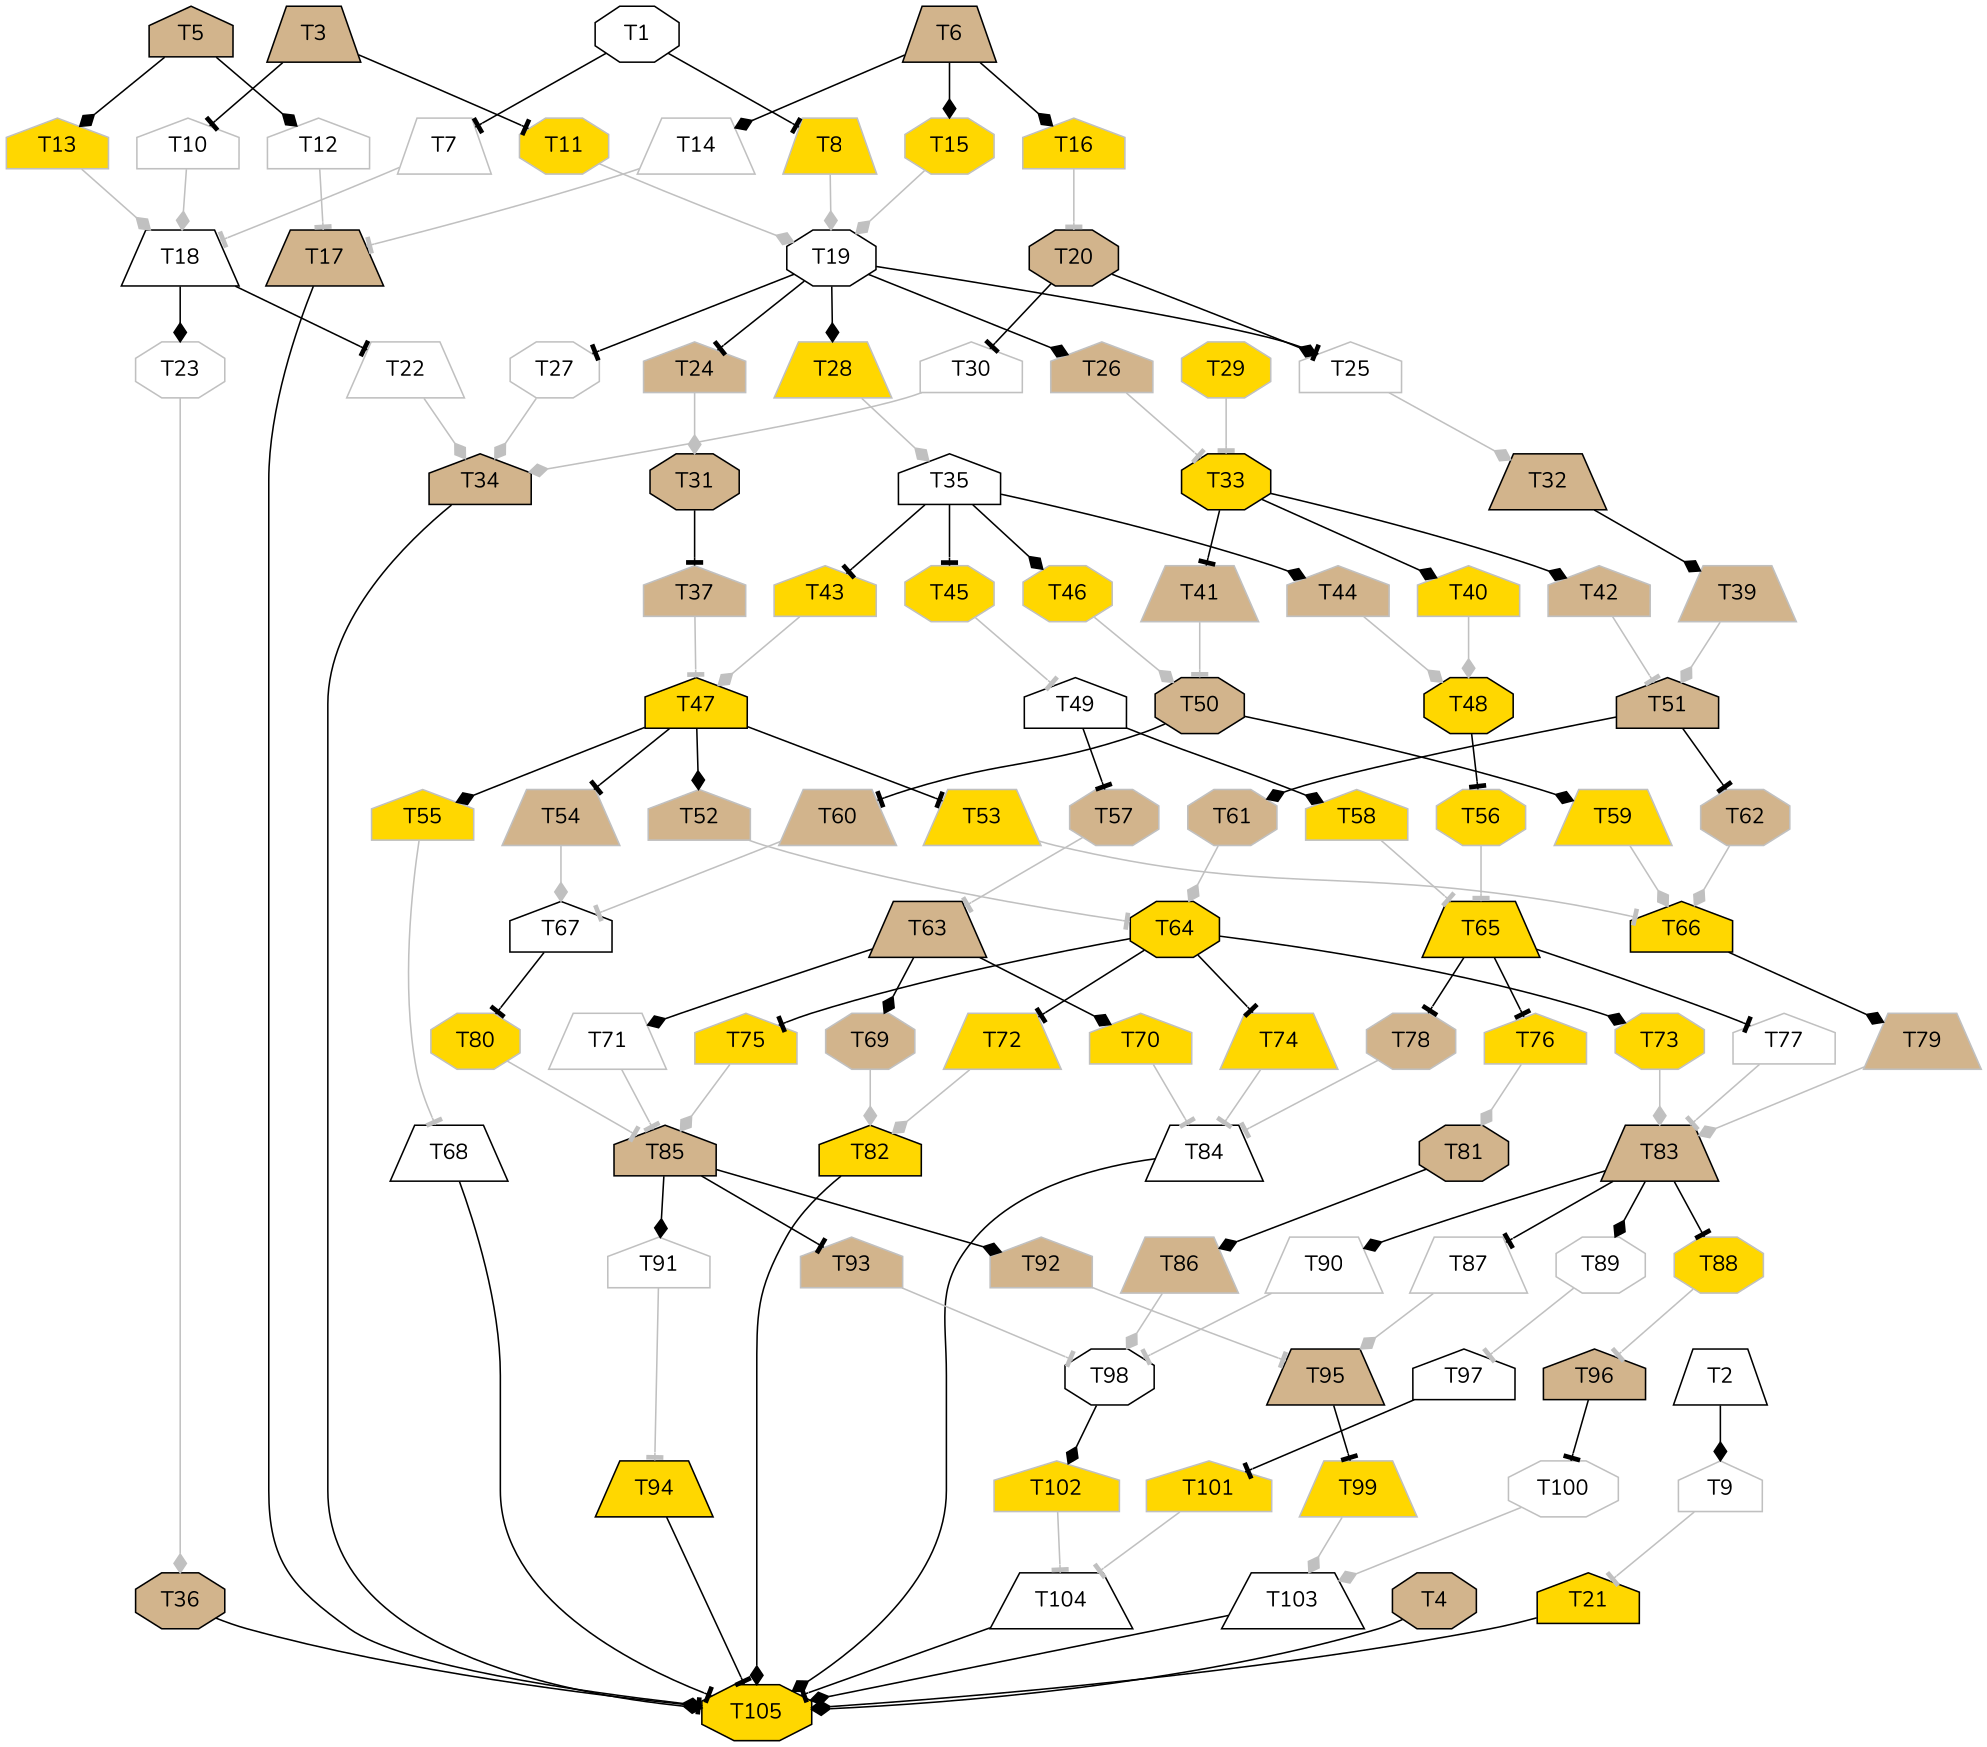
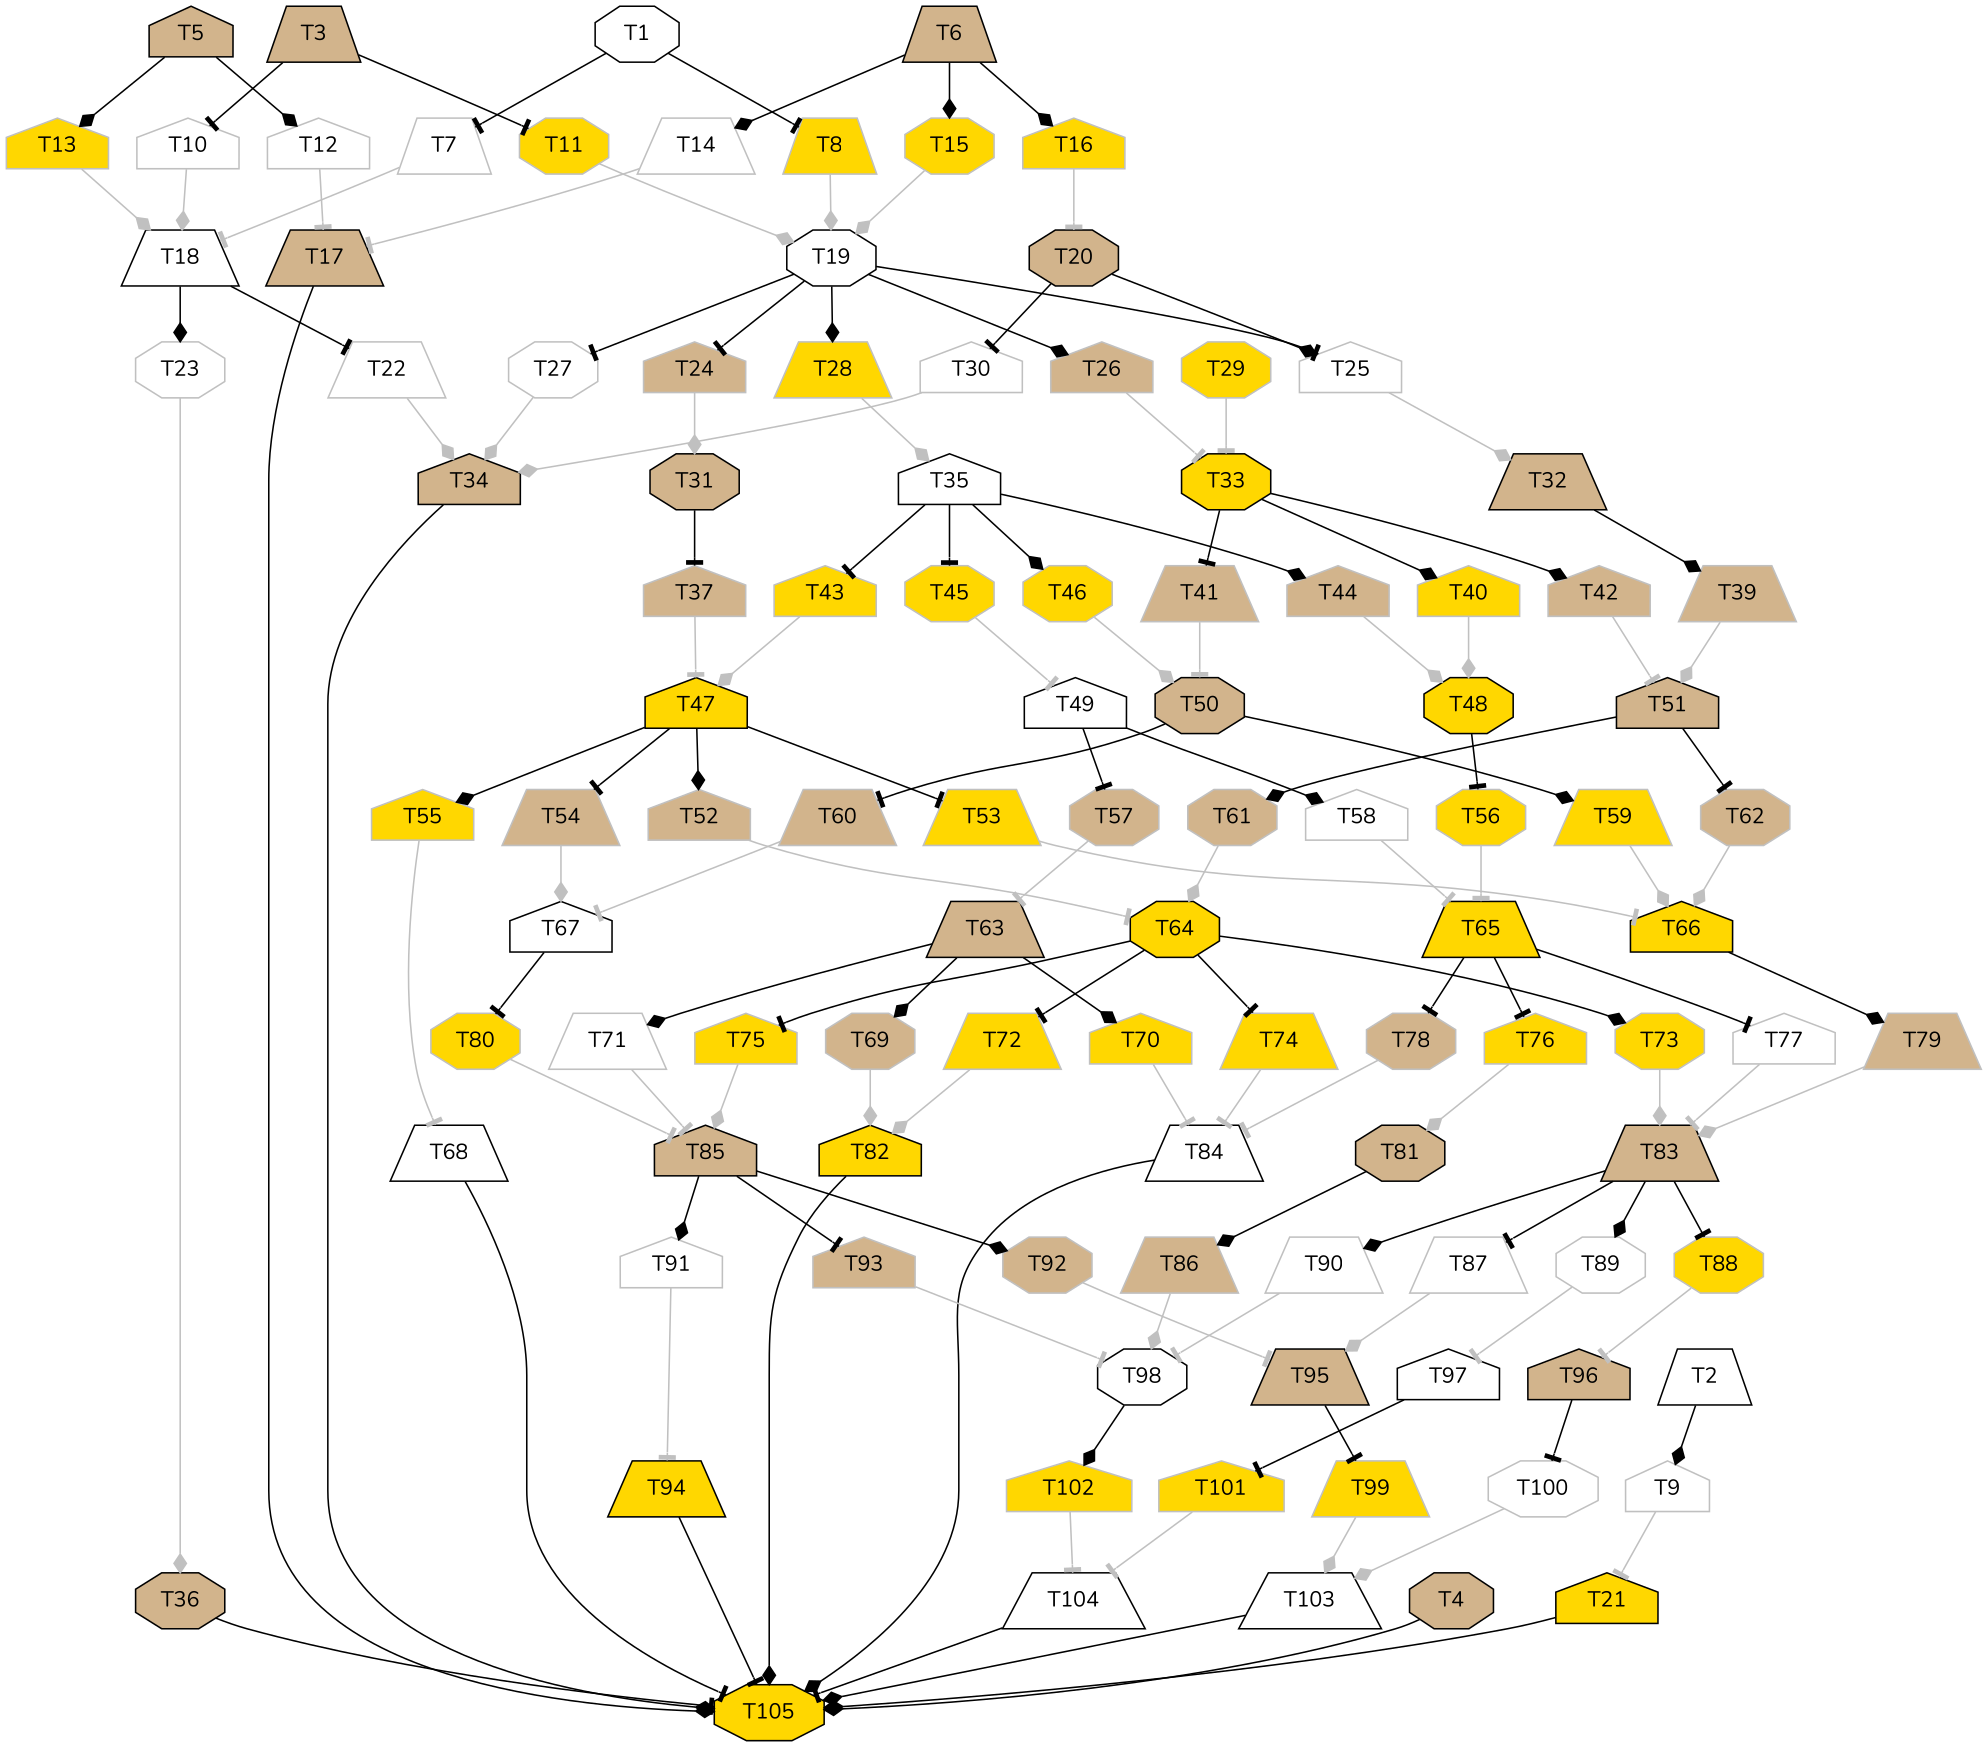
node "T58": fillcolor gold -> white
node "T92": shape house -> octagon
